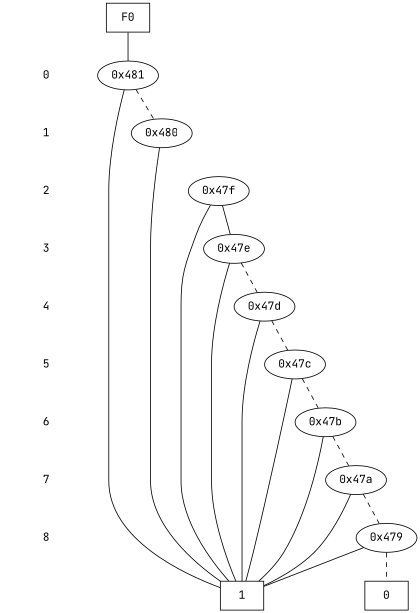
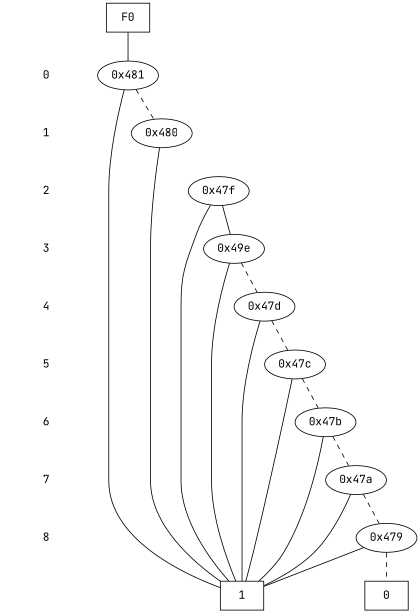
node "0x47e": label "0x47e" -> "0x49e"
